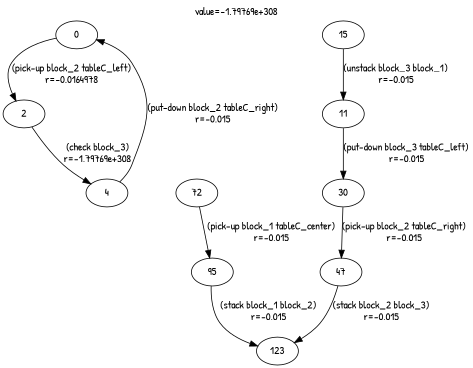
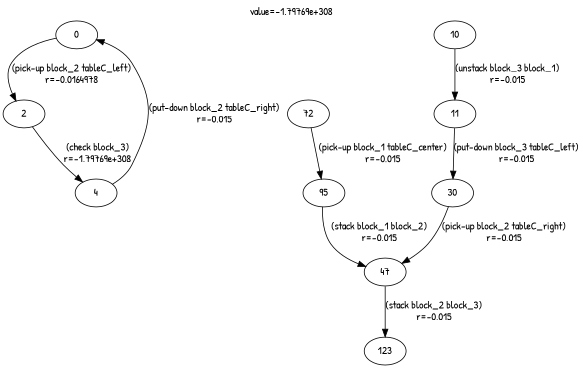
node "15": label "15" -> "10"
edge "95" -> "123": now "95" -> "47"
